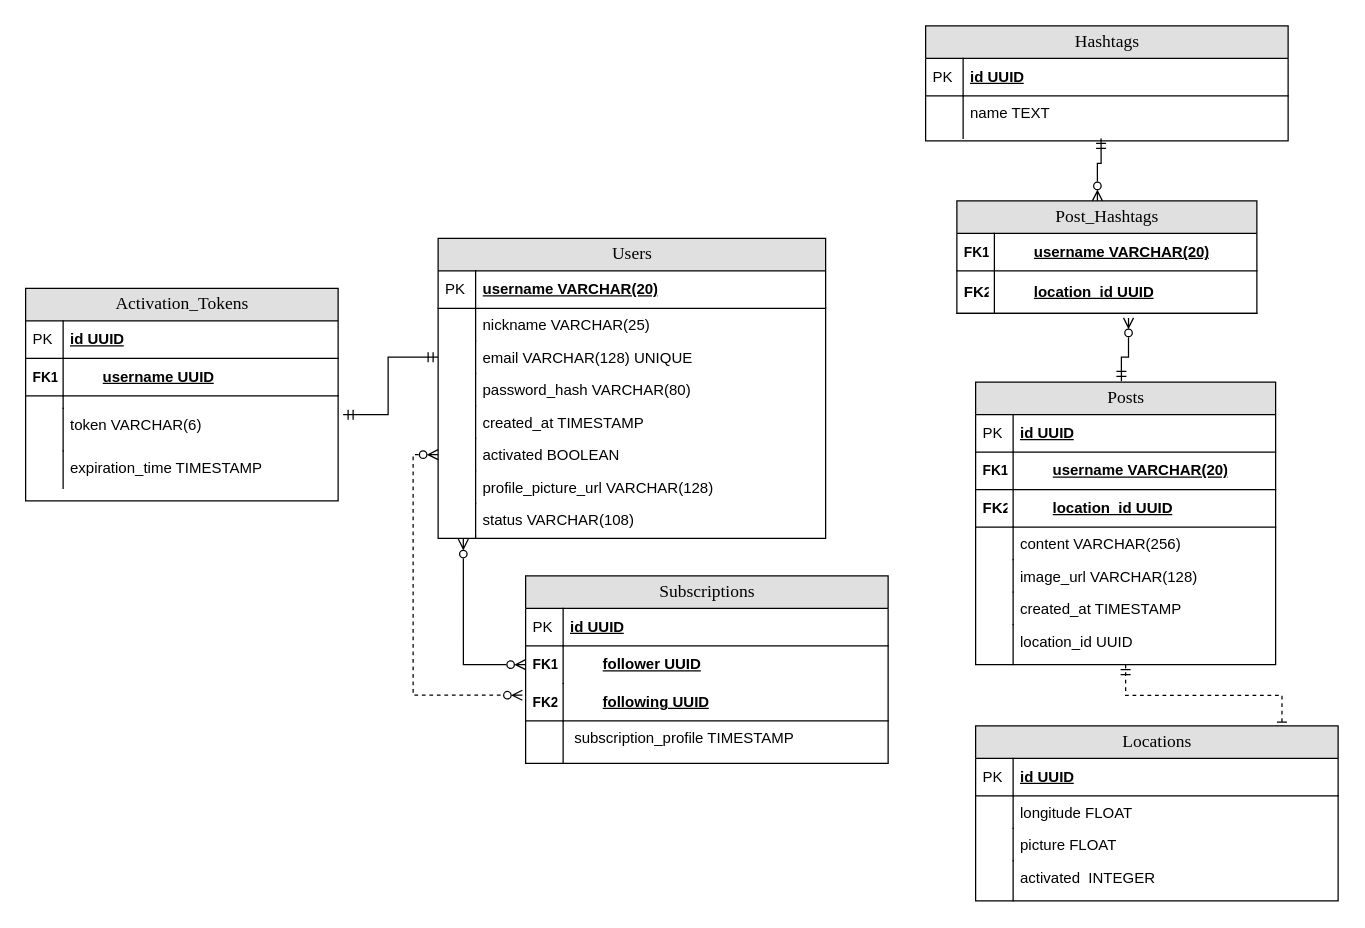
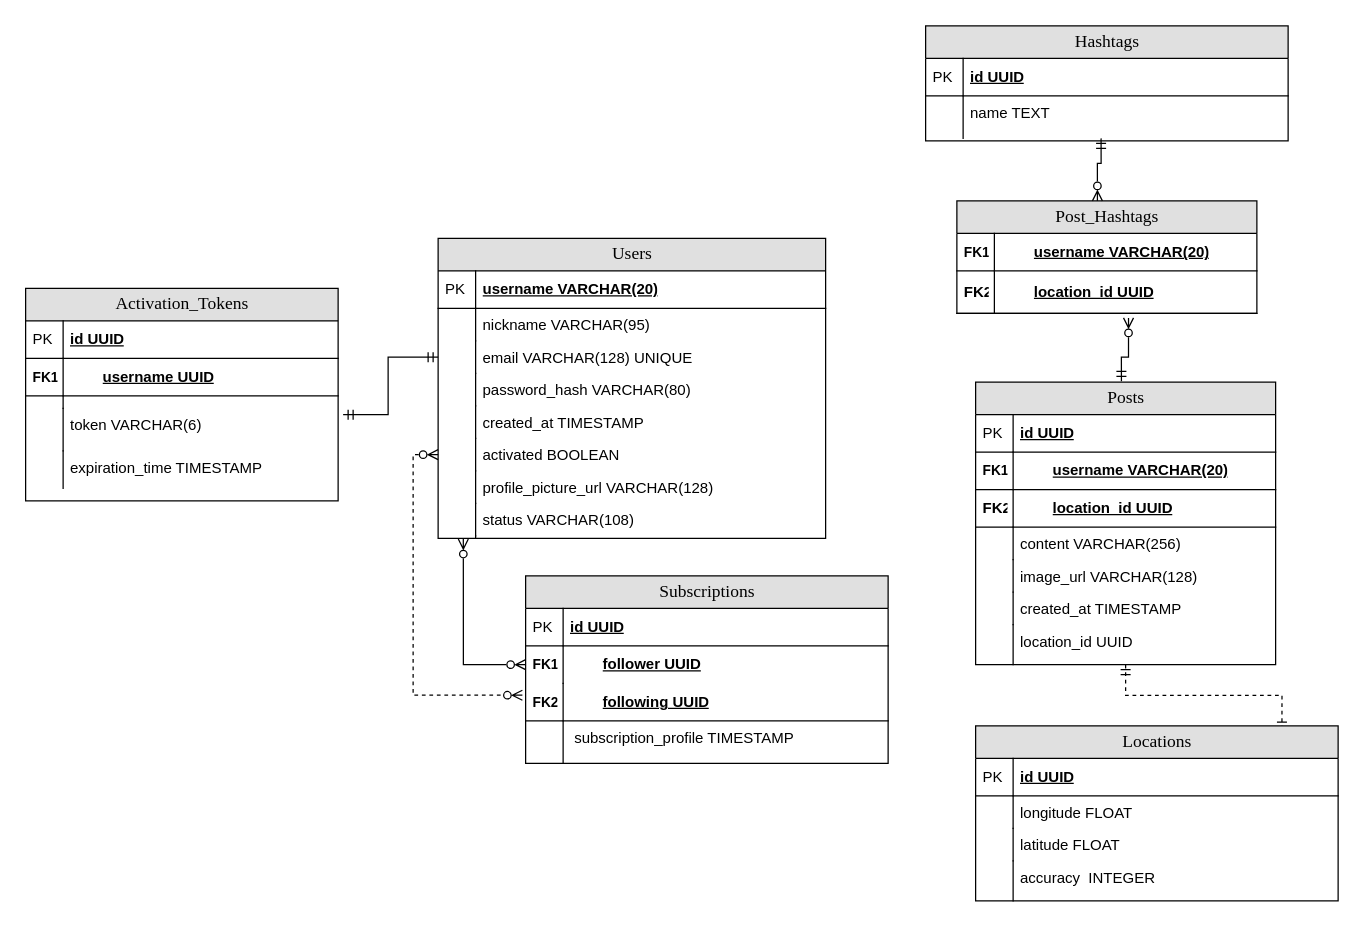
node "nickname VARCHAR(25)": label "nickname VARCHAR(25)" -> "nickname VARCHAR(95)"
node "picture FLOAT": label "picture FLOAT" -> "latitude FLOAT"
node "activated INTEGER": label "activated INTEGER" -> "accuracy INTEGER"
